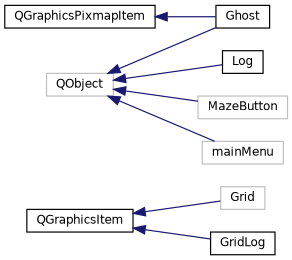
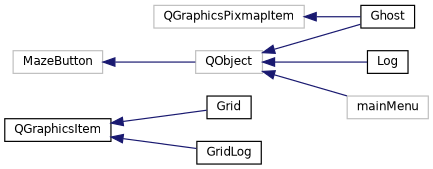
node "QGraphicsPixmapItem": color black -> grey75
edge "MazeButton" -> "QObject": reversed
node "Grid": color grey75 -> black
